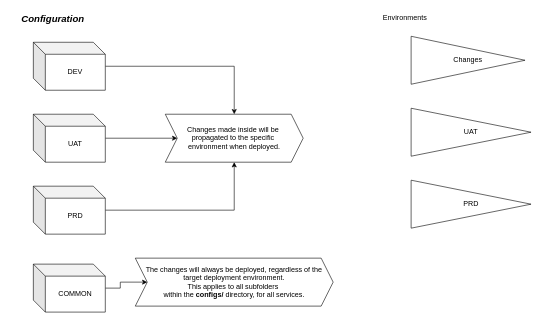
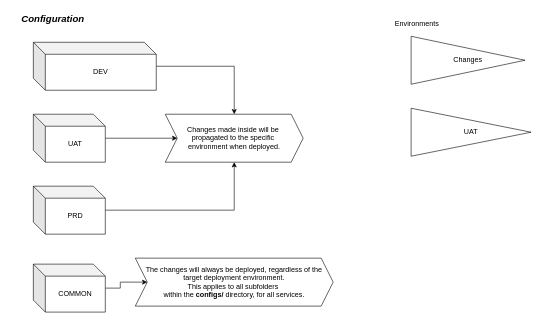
node "Environments": moved (405, 18) -> (417, 24)
node "DEV": size 72x48 -> 123x48
node "PRD": removed
